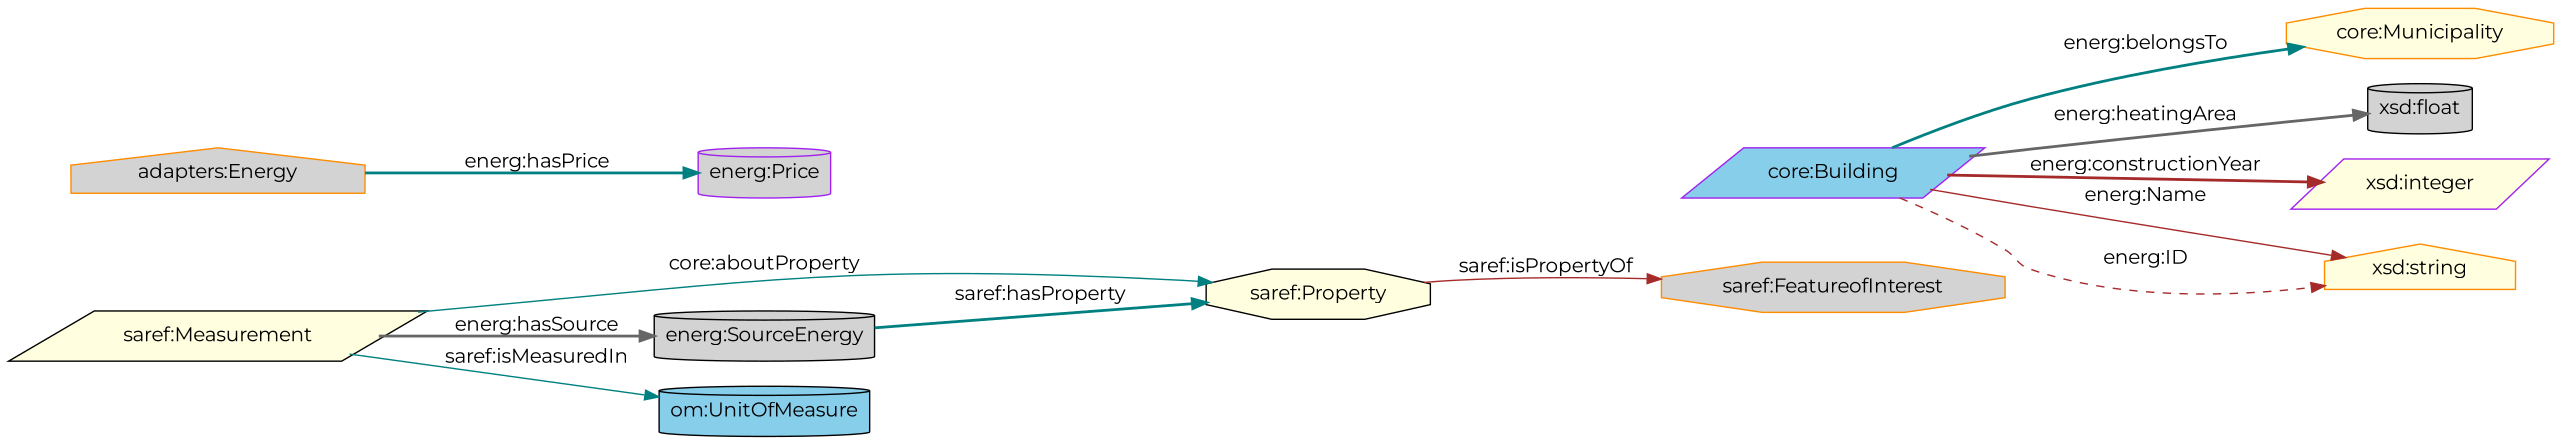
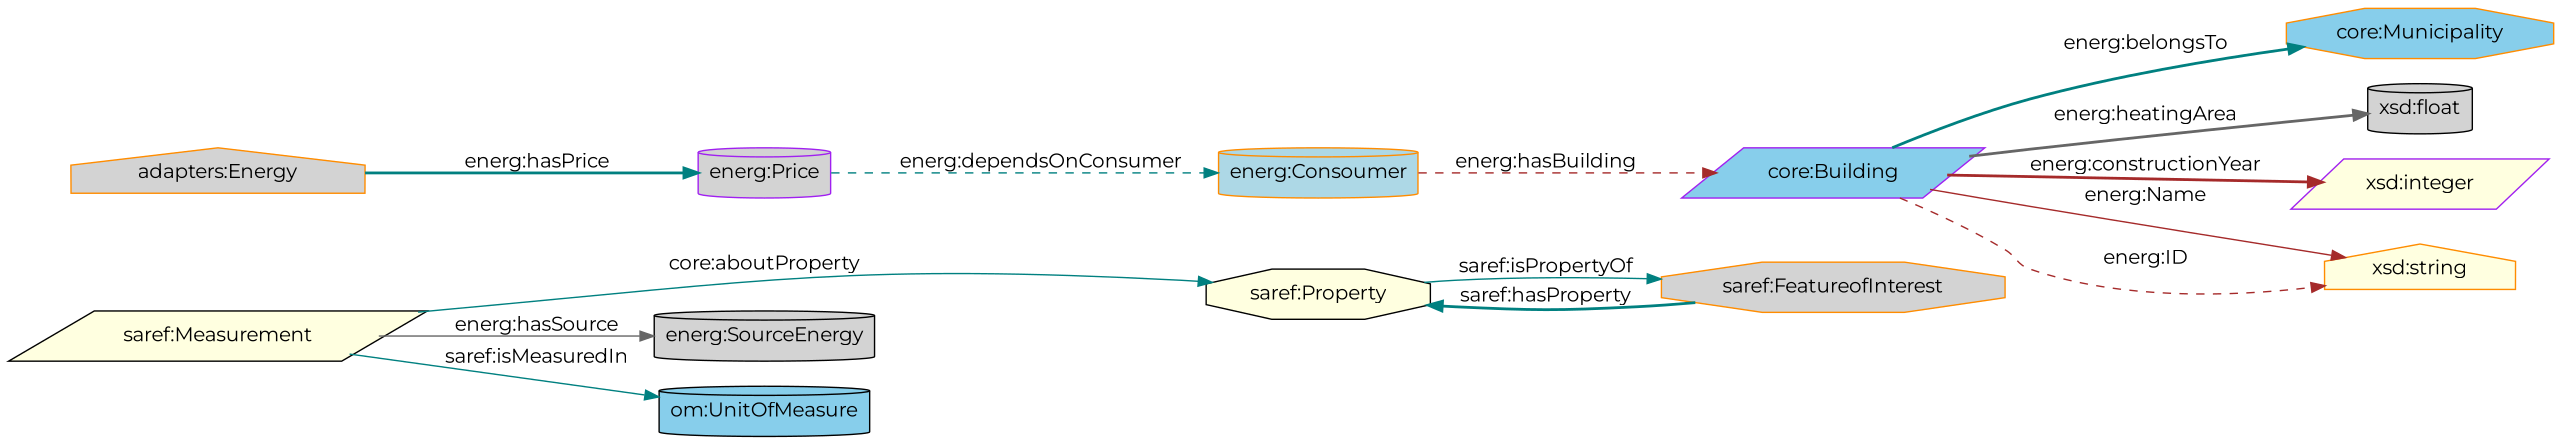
node "core:Municipality": fillcolor lightyellow -> skyblue
node "energ:Consoumer": added
edge "saref:Property" -> "saref:FeatureofInterest": color brown -> teal
edge "energ:SourceEnergy" -> "saref:Property": now "saref:FeatureofInterest" -> "saref:Property"
edge "saref:Measurement" -> "energ:SourceEnergy": style bold -> solid
